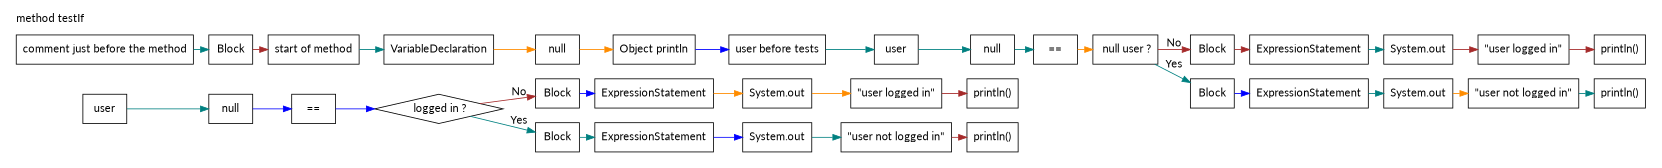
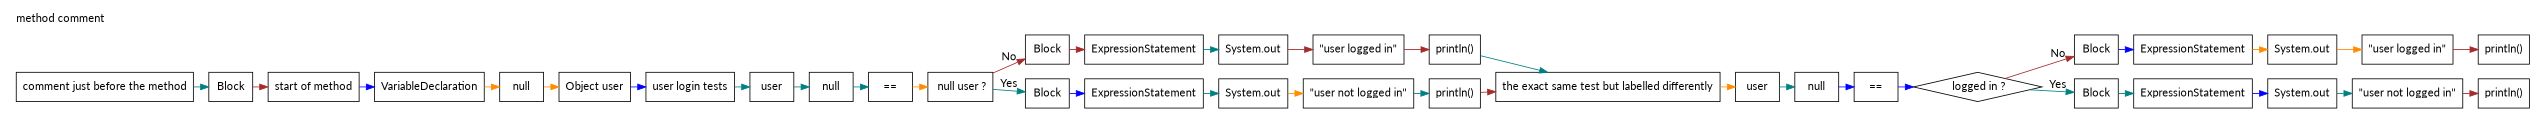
cluster "method testIf": label "method testIf" -> "method comment"
edge "start of method" -> "VariableDeclaration": color teal -> blue
node "Object println": label "Object println" -> "Object user"
node "user before tests": label "user before tests" -> "user login tests"
node "the exact same test but labelled differently": added
